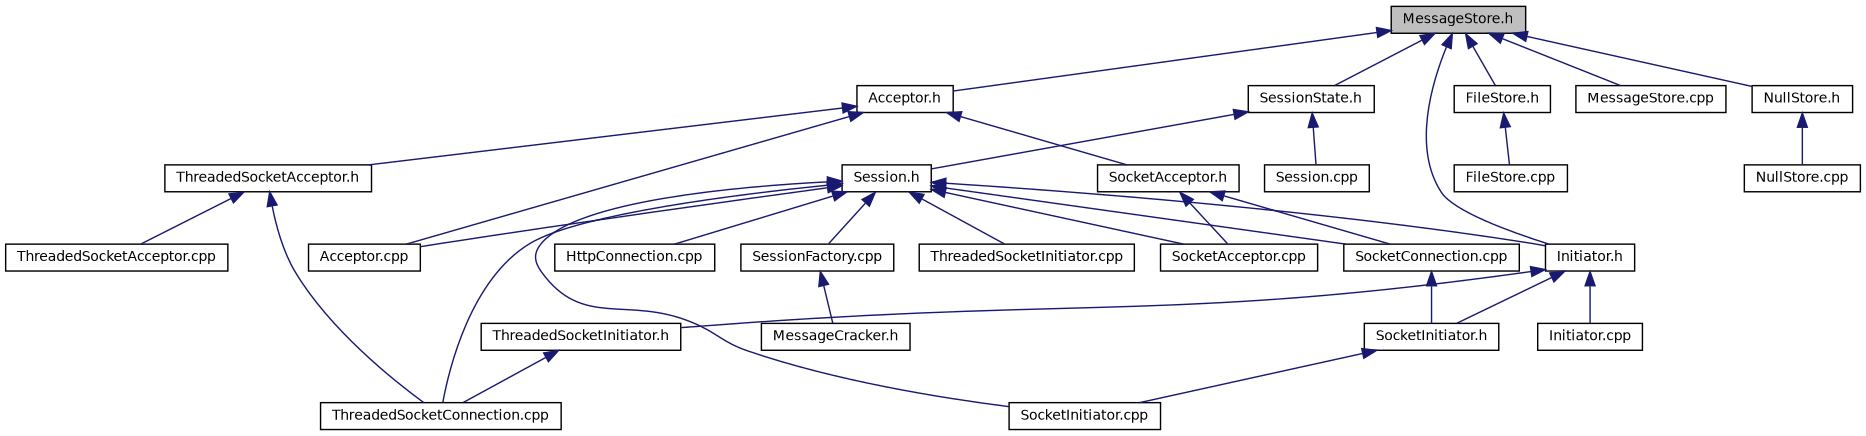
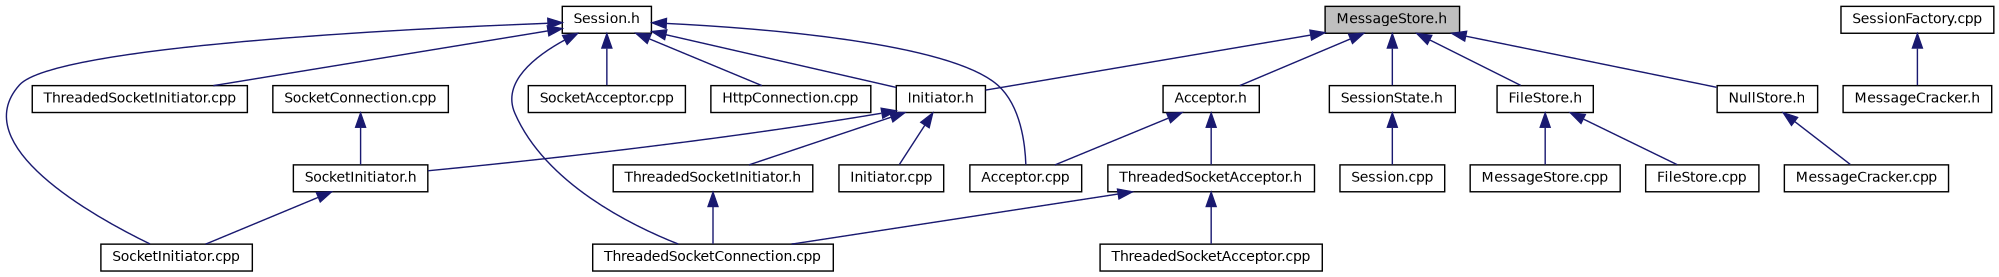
edge "MessageStore.cpp" -> "MessageStore.h": now "MessageStore.cpp" -> "FileStore.h"
edge "Session.h" -> "SessionState.h": removed
node "SocketAcceptor.h": removed
node "NullStore.cpp": label "NullStore.cpp" -> "MessageCracker.cpp"
edge "SocketConnection.cpp" -> "Session.h": removed
edge "SessionFactory.cpp" -> "Session.h": removed
